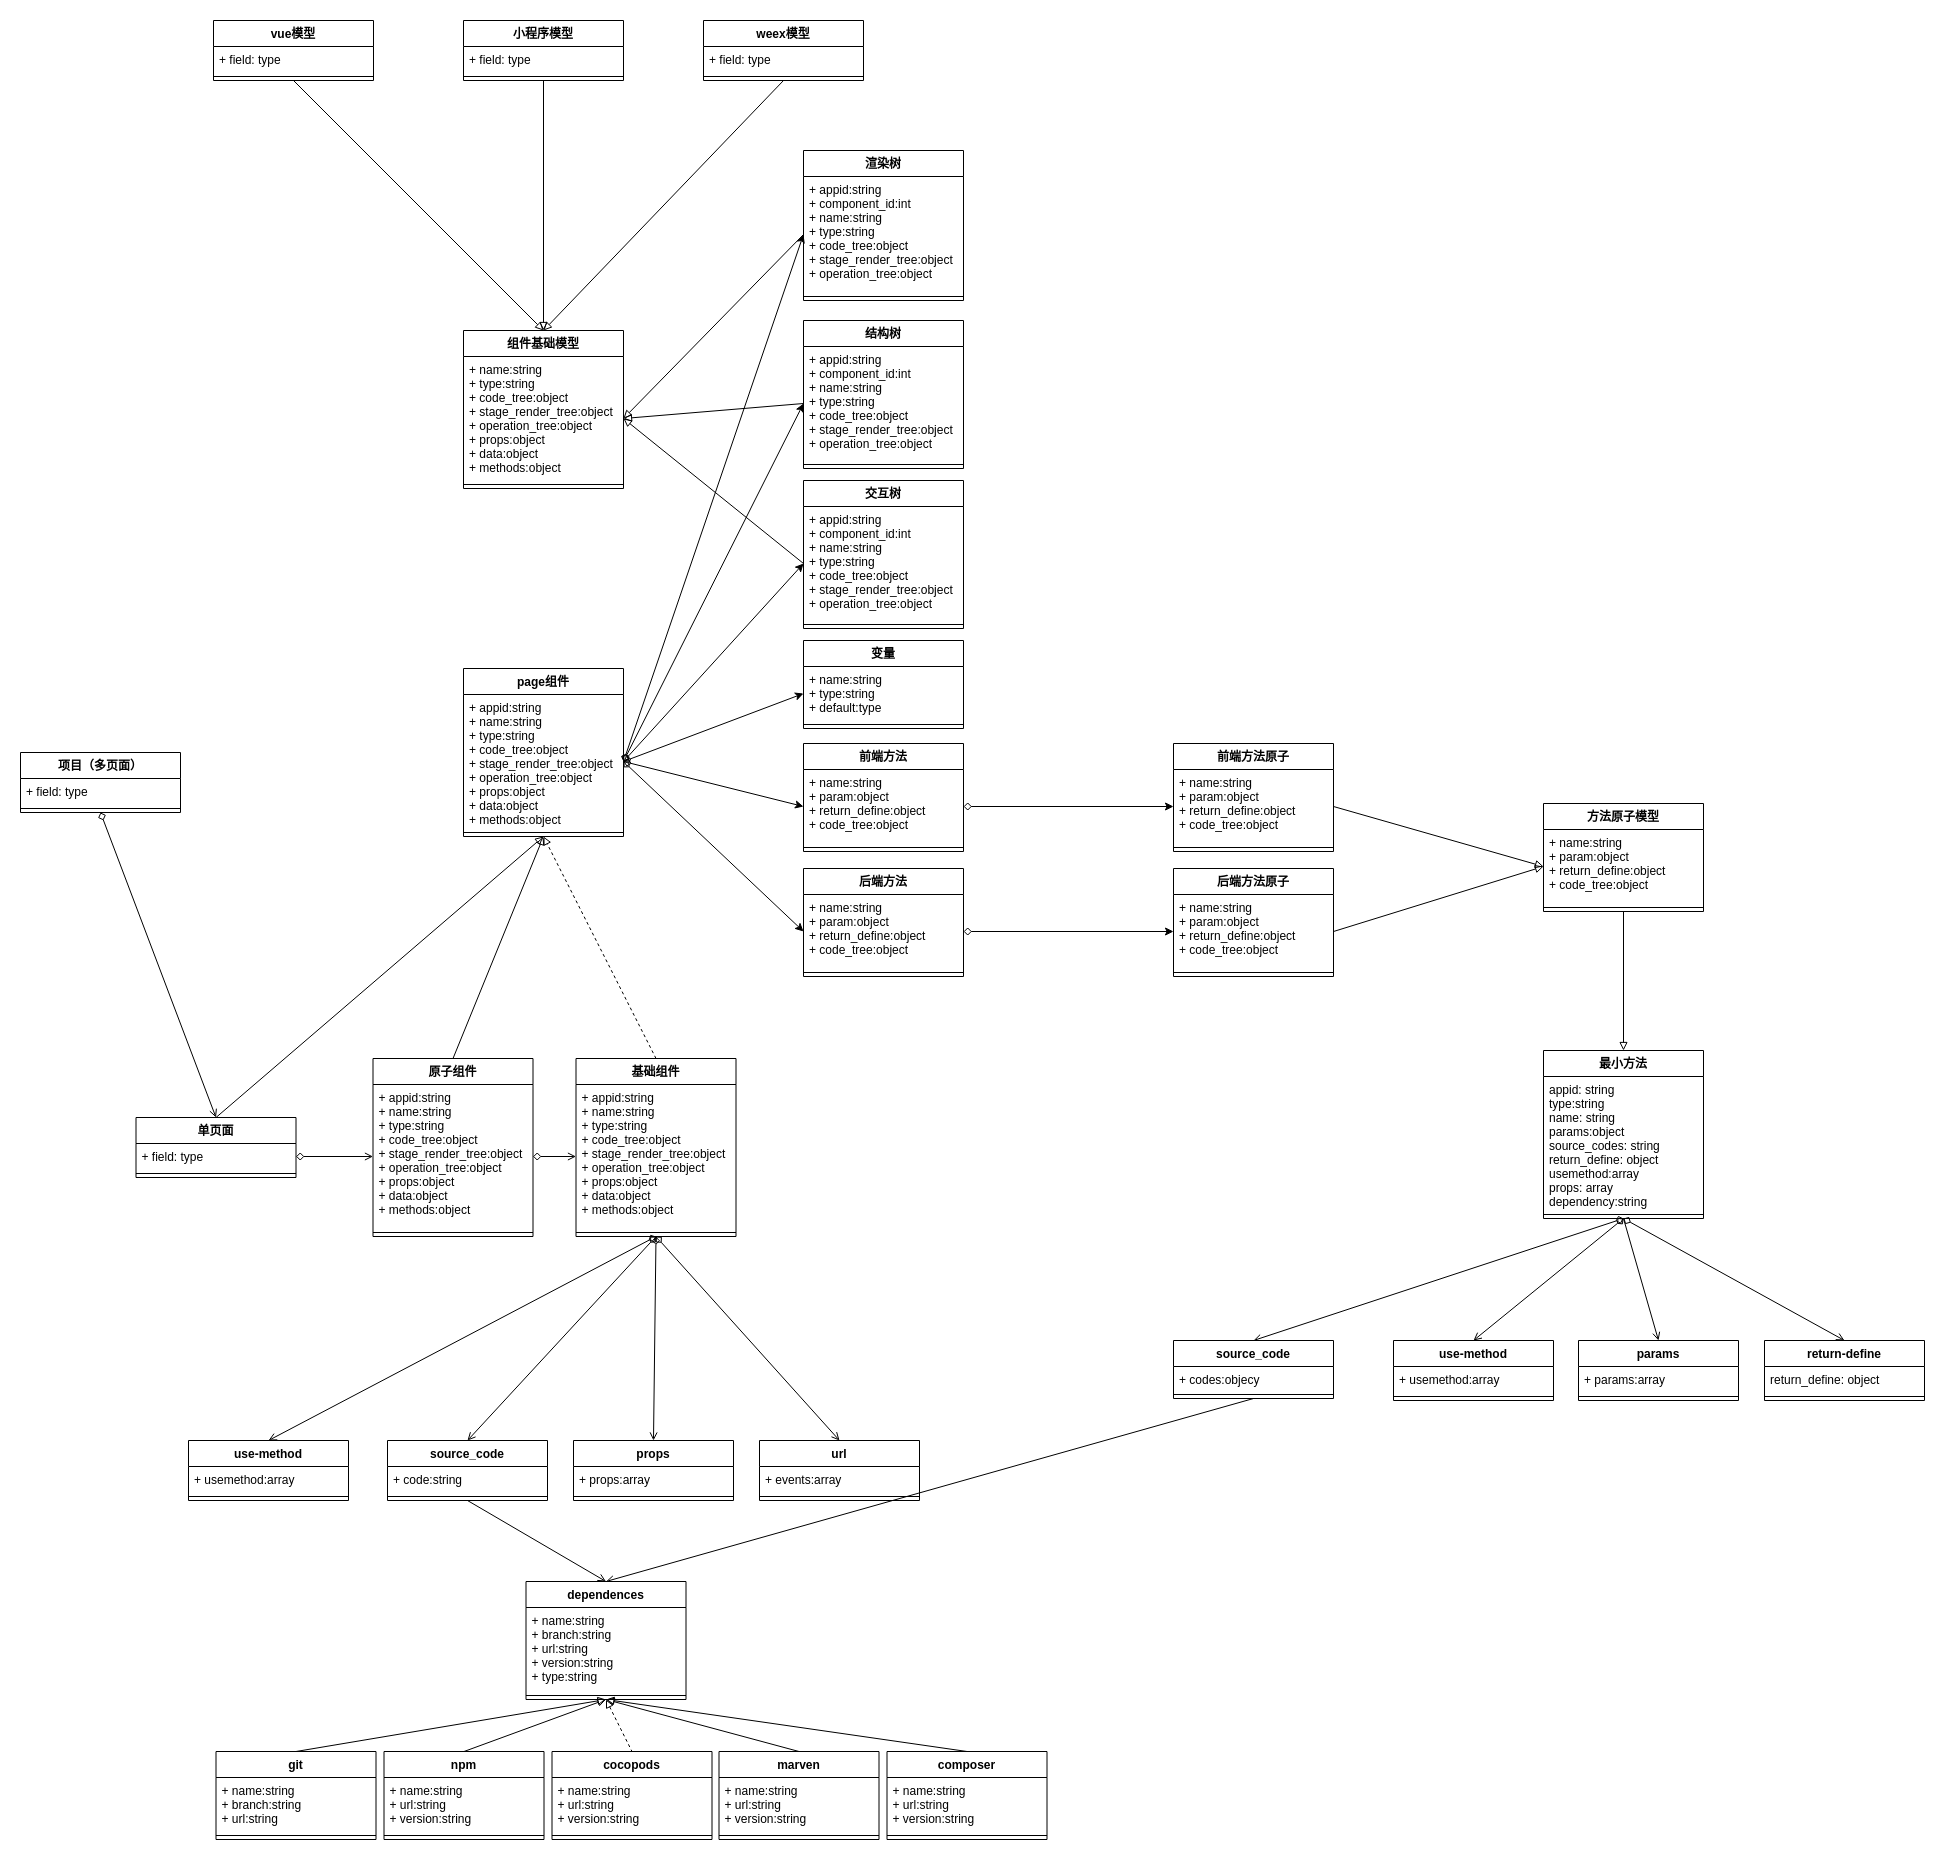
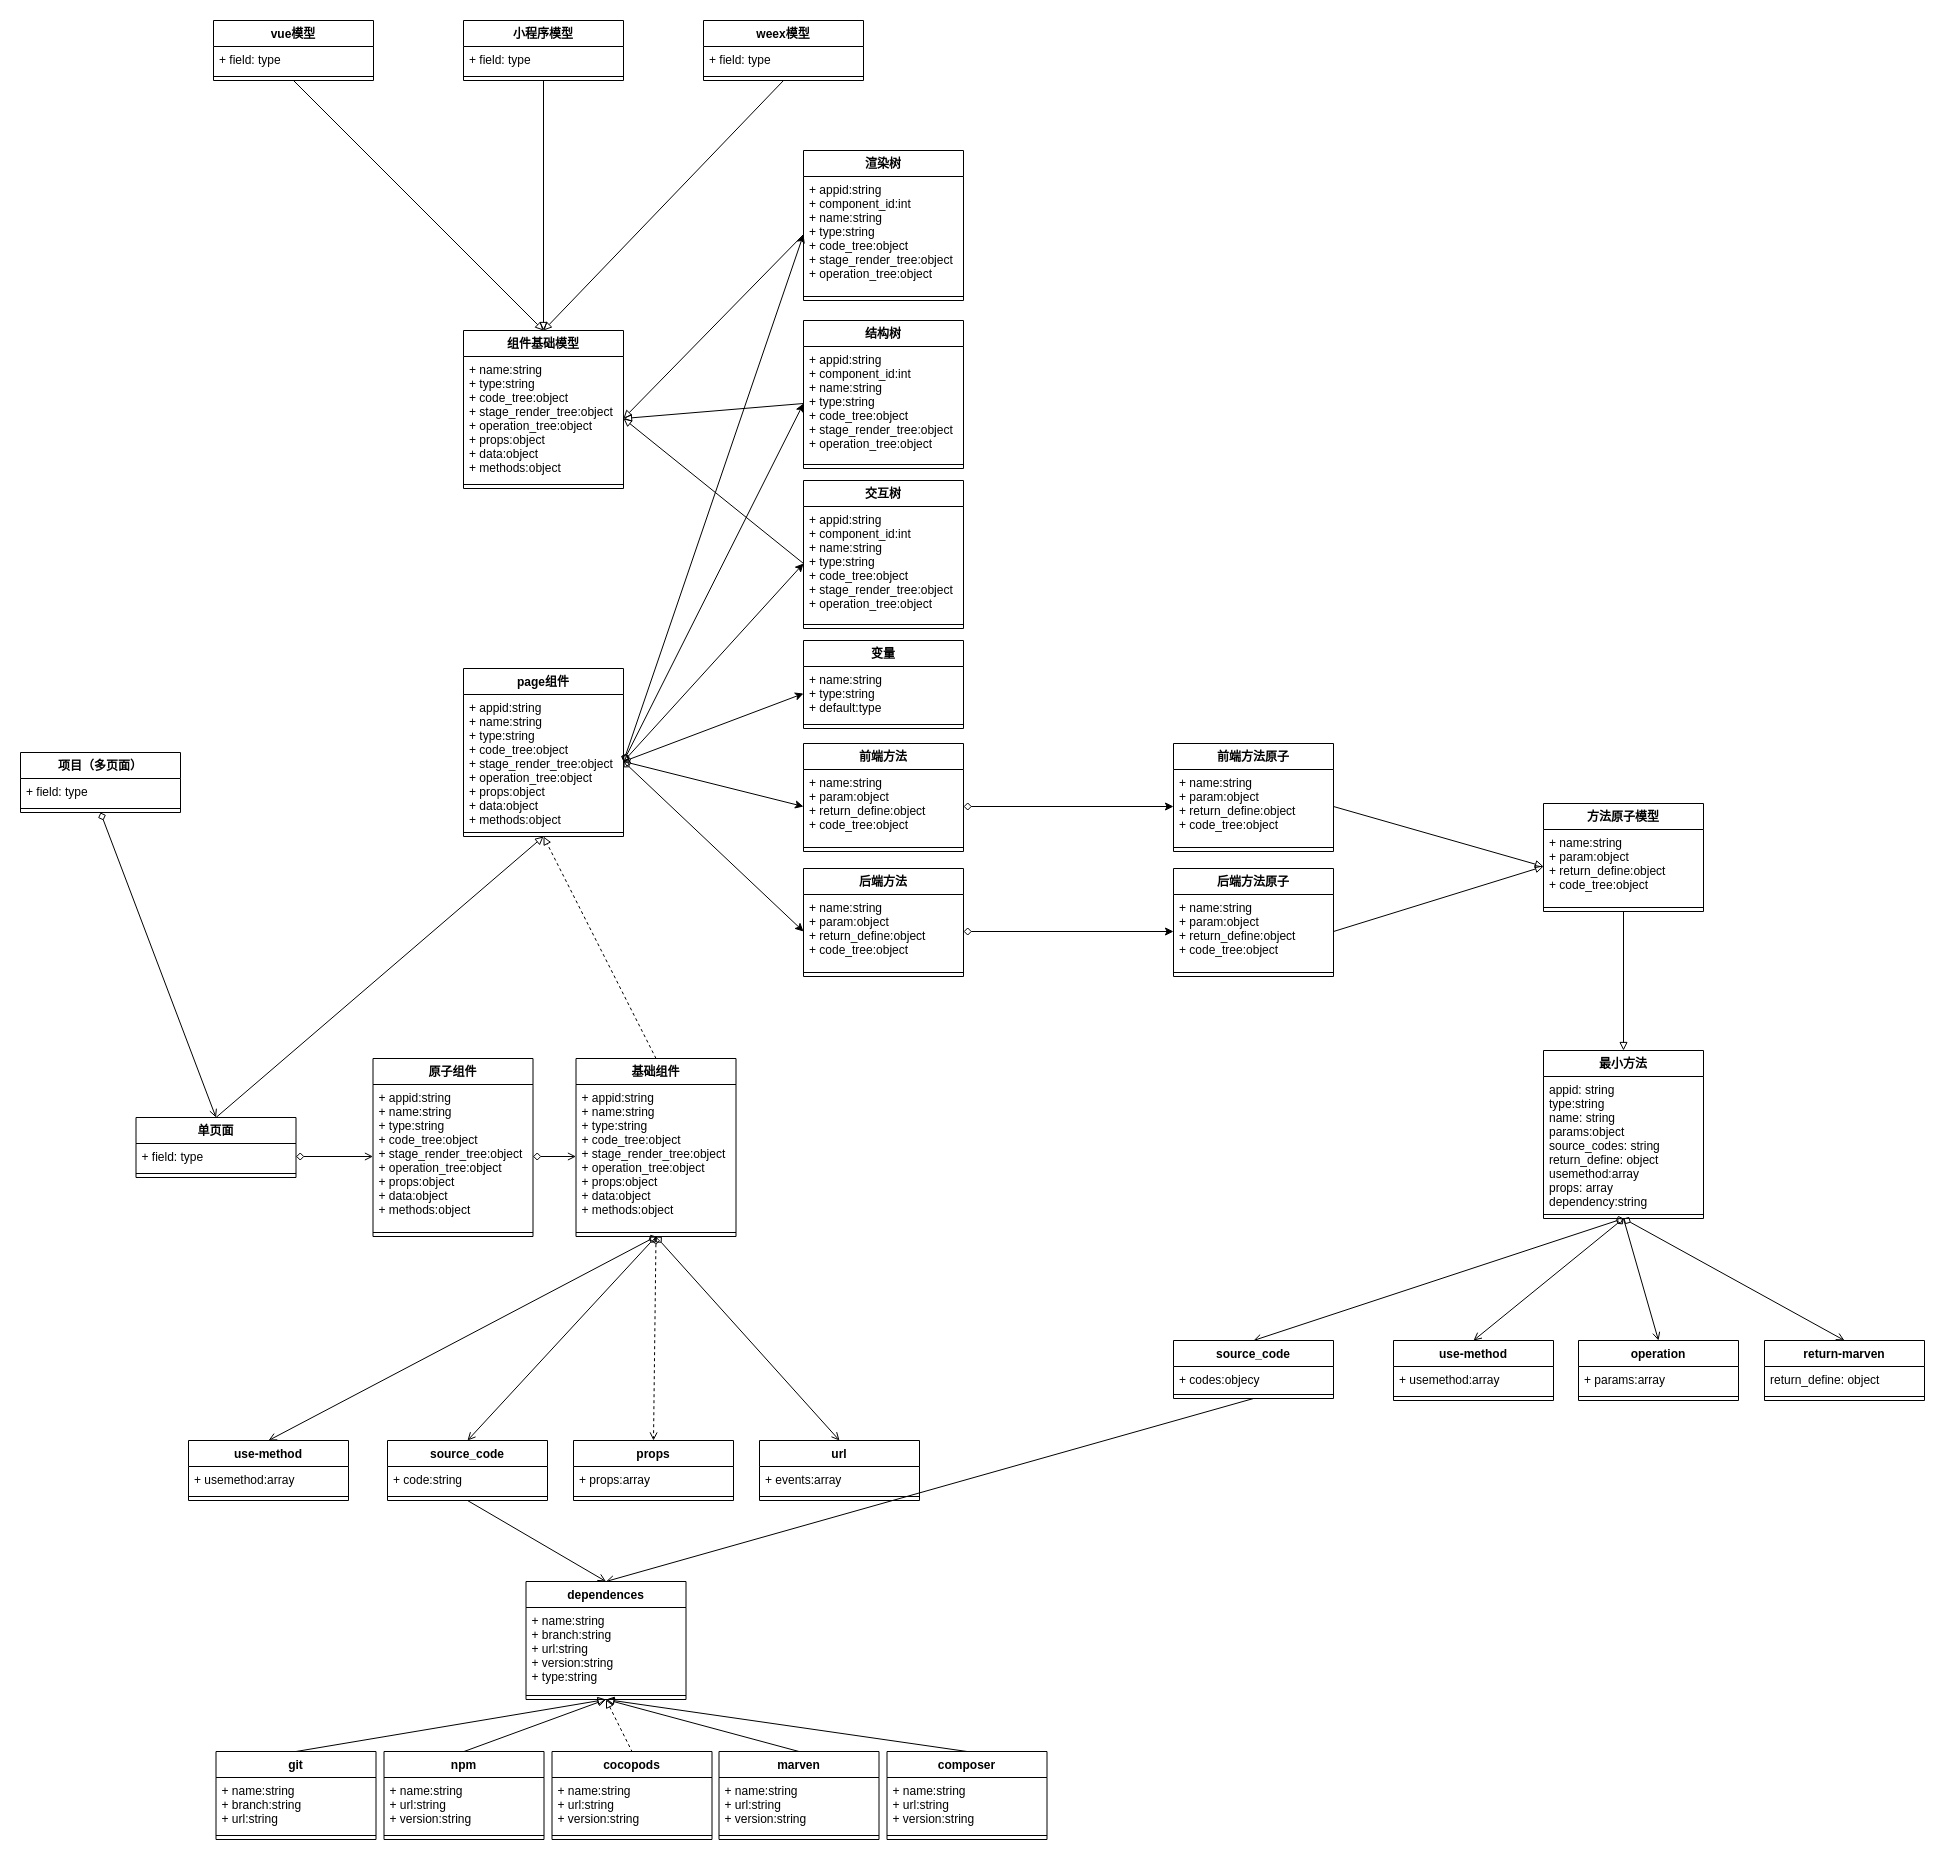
edge "原子组件" -> "page组件": removed
edge "基础组件" -- "props": style solid -> dashed
node "params": label "params" -> "operation"
node "return-define": label "return-define" -> "return-marven"
